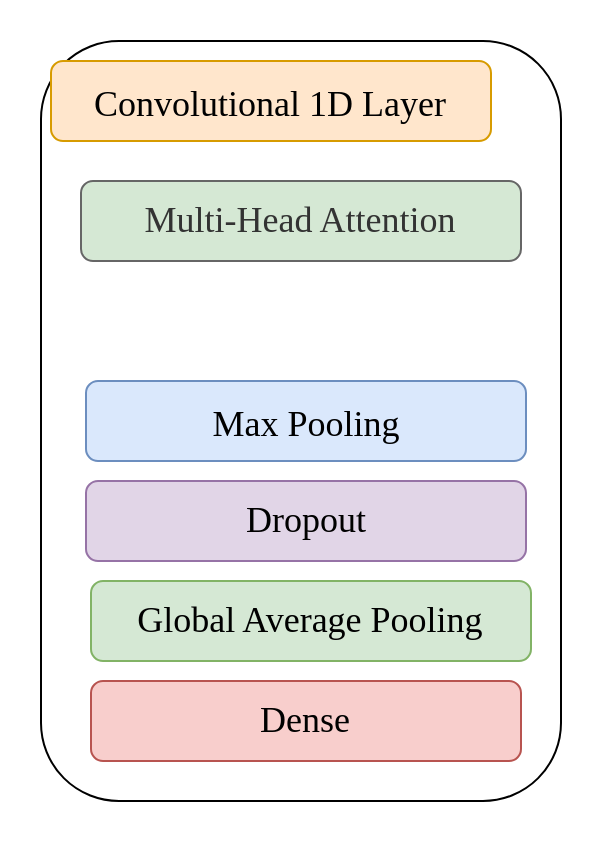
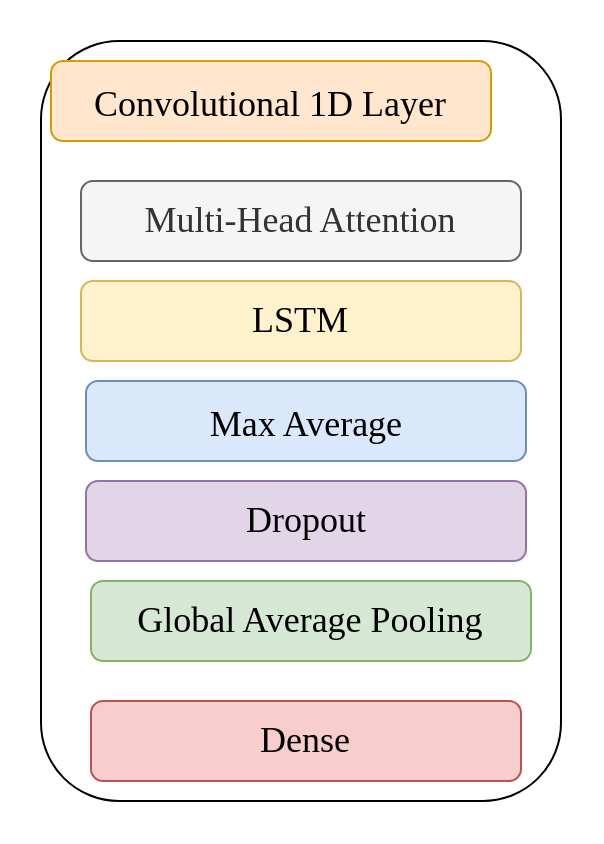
node "Multi-Head Attention": fillcolor #d5e8d4 -> #f5f5f5
node "LSTM": added
node "Max Pooling": label "Max Pooling" -> "Max Average"
node "Dense": moved (306, 721) -> (306, 741)
